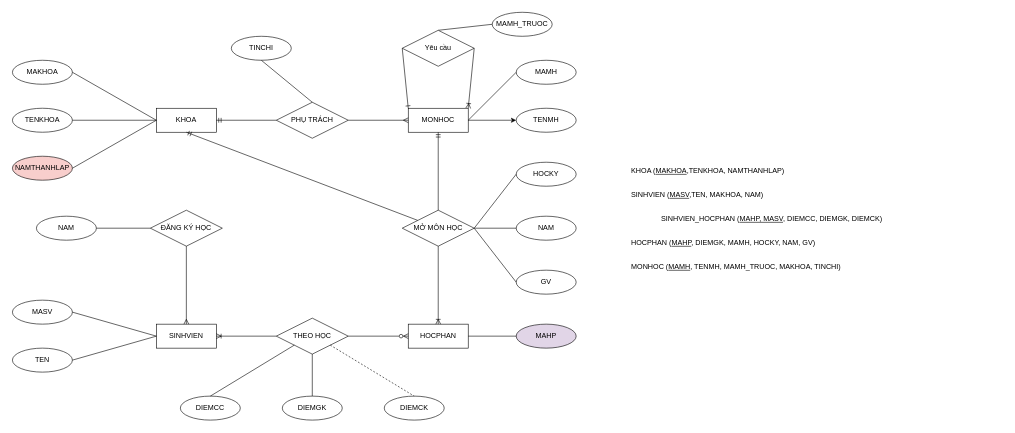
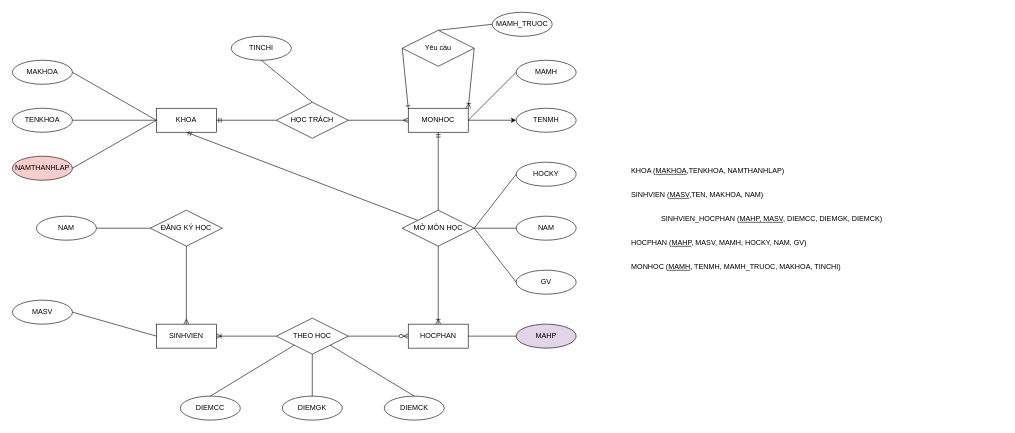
node "PHỤ TRÁCH": label "PHỤ TRÁCH" -> "HỌC TRÁCH"
node "HOCPHAN (MAHP, DIEMGK, MAMH, HOCKY, NAM, GV)": label "HOCPHAN (MAHP, DIEMGK, MAMH, HOCKY, NAM, GV)" -> "HOCPHAN (MAHP, MASV, MAMH, HOCKY, NAM, GV)"
edge "SINHVIEN" -- "TEN": removed
node "TEN": removed
edge "THEO HỌC" -- "DIEMCK": style dashed -> solid
